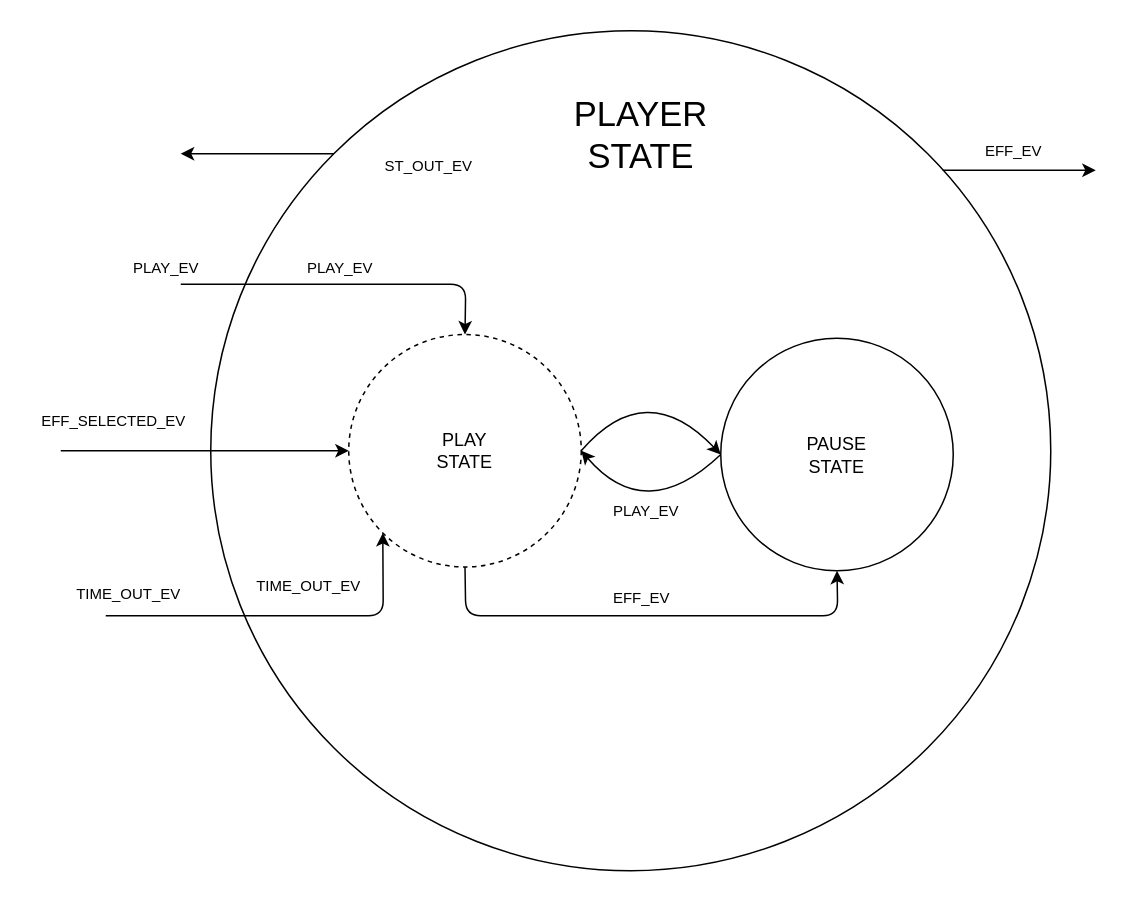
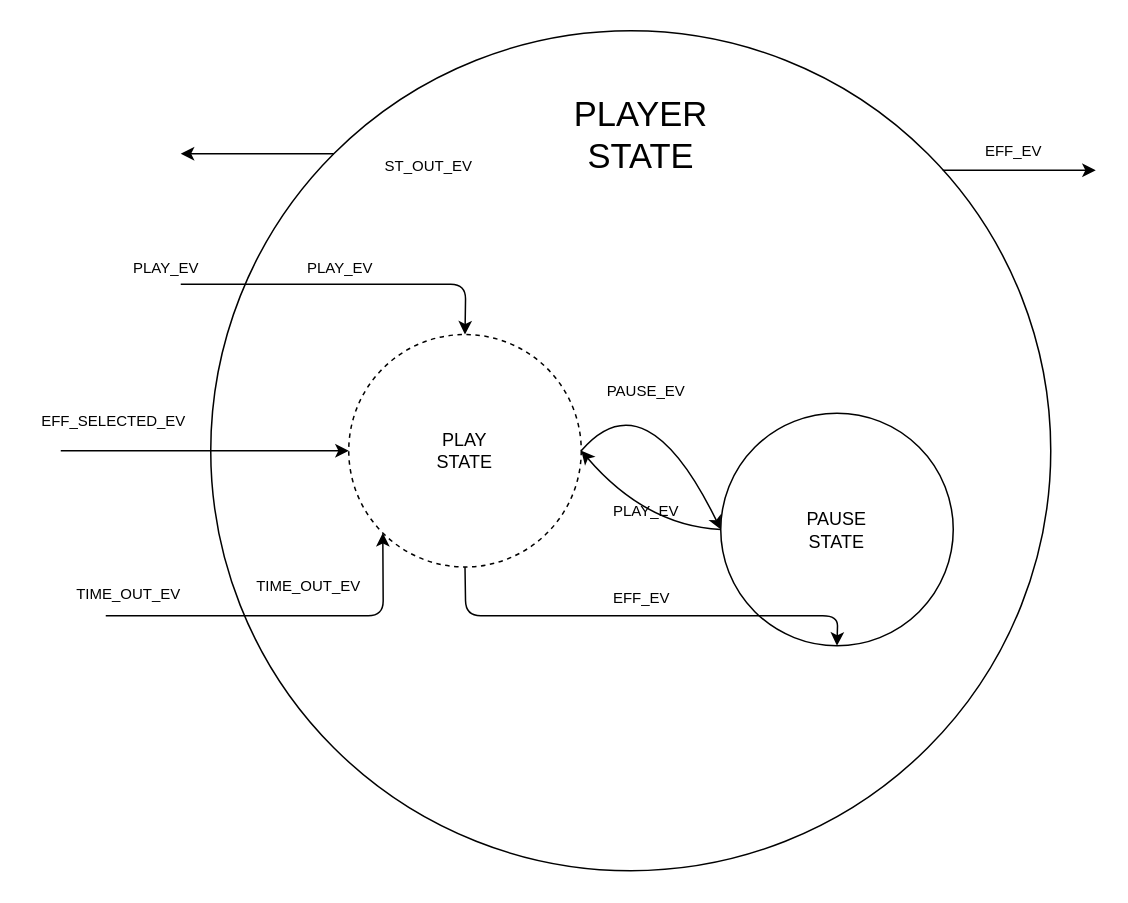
node "PAUSE_EV": added
node "PAUSE STATE": moved (837, 455) -> (837, 530)
